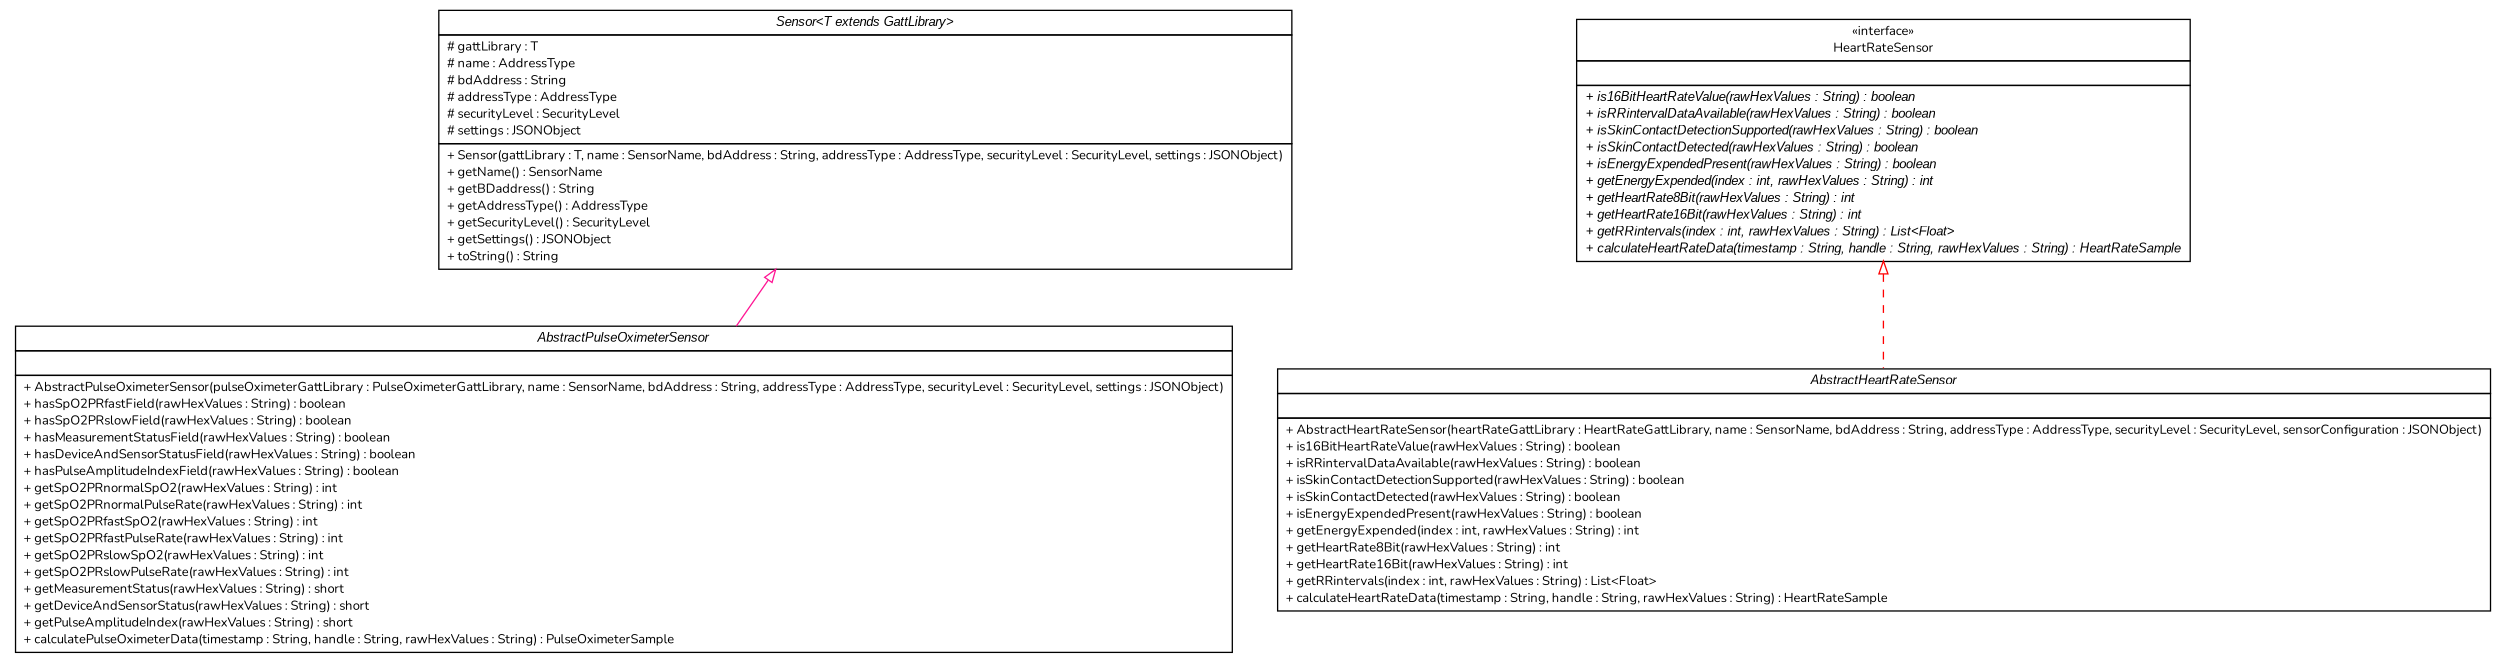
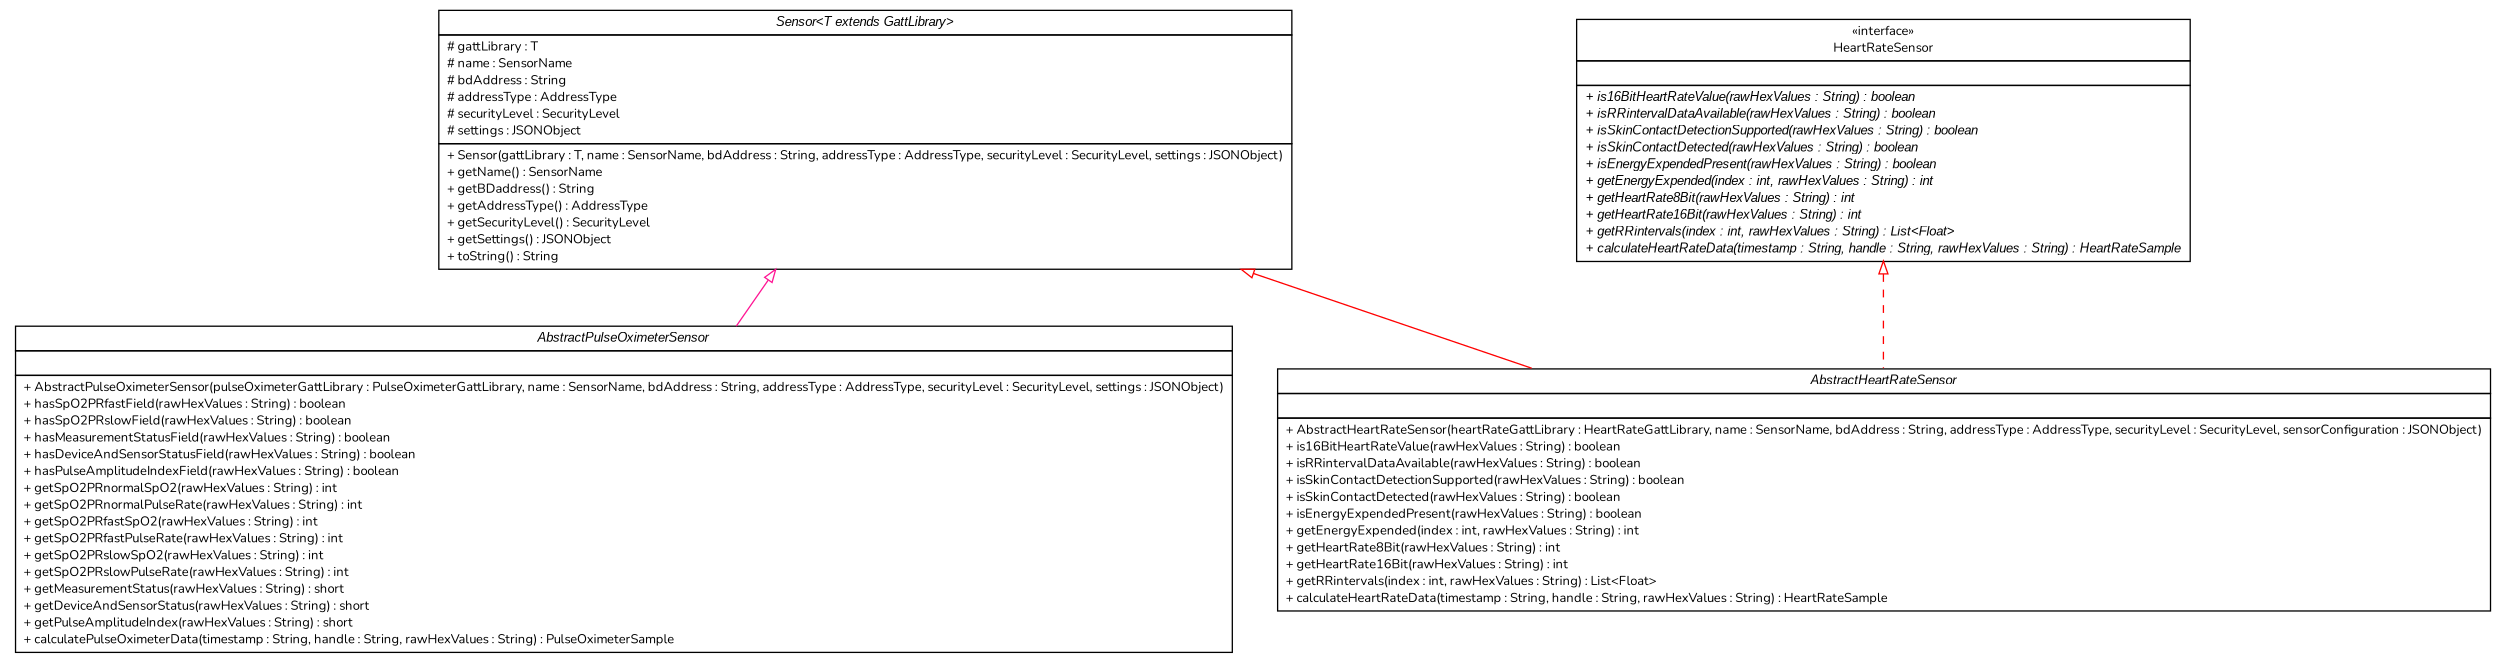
node "Sensor<T extends GattLibrary>": text "# name : AddressType" -> "# name : SensorName"
edge "AbstractHeartRateSensor" -> "Sensor<T extends GattLibrary>": added
